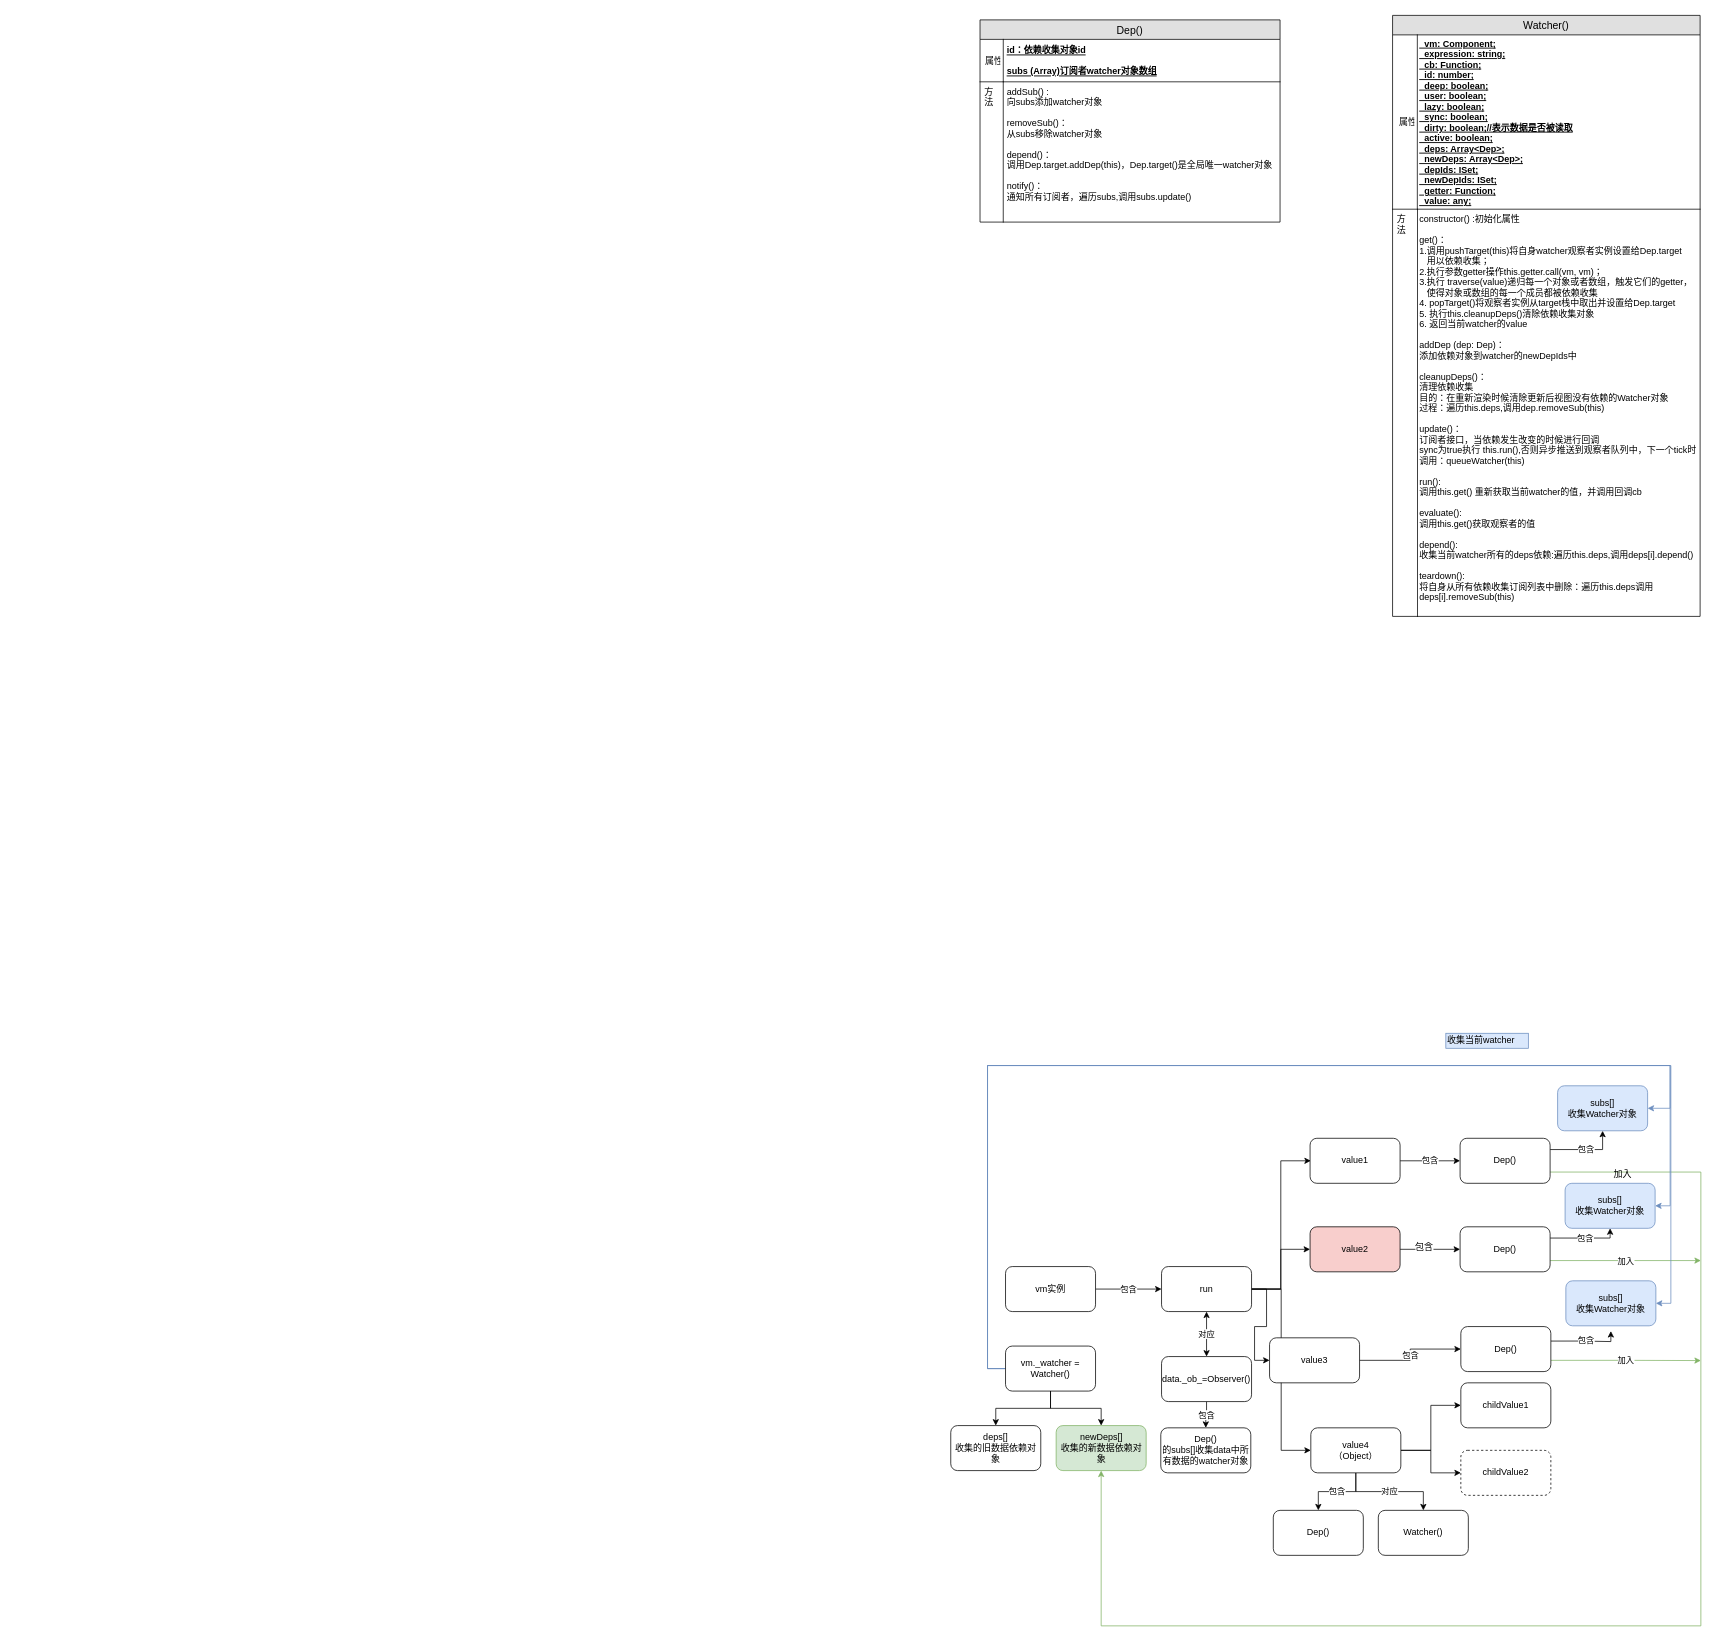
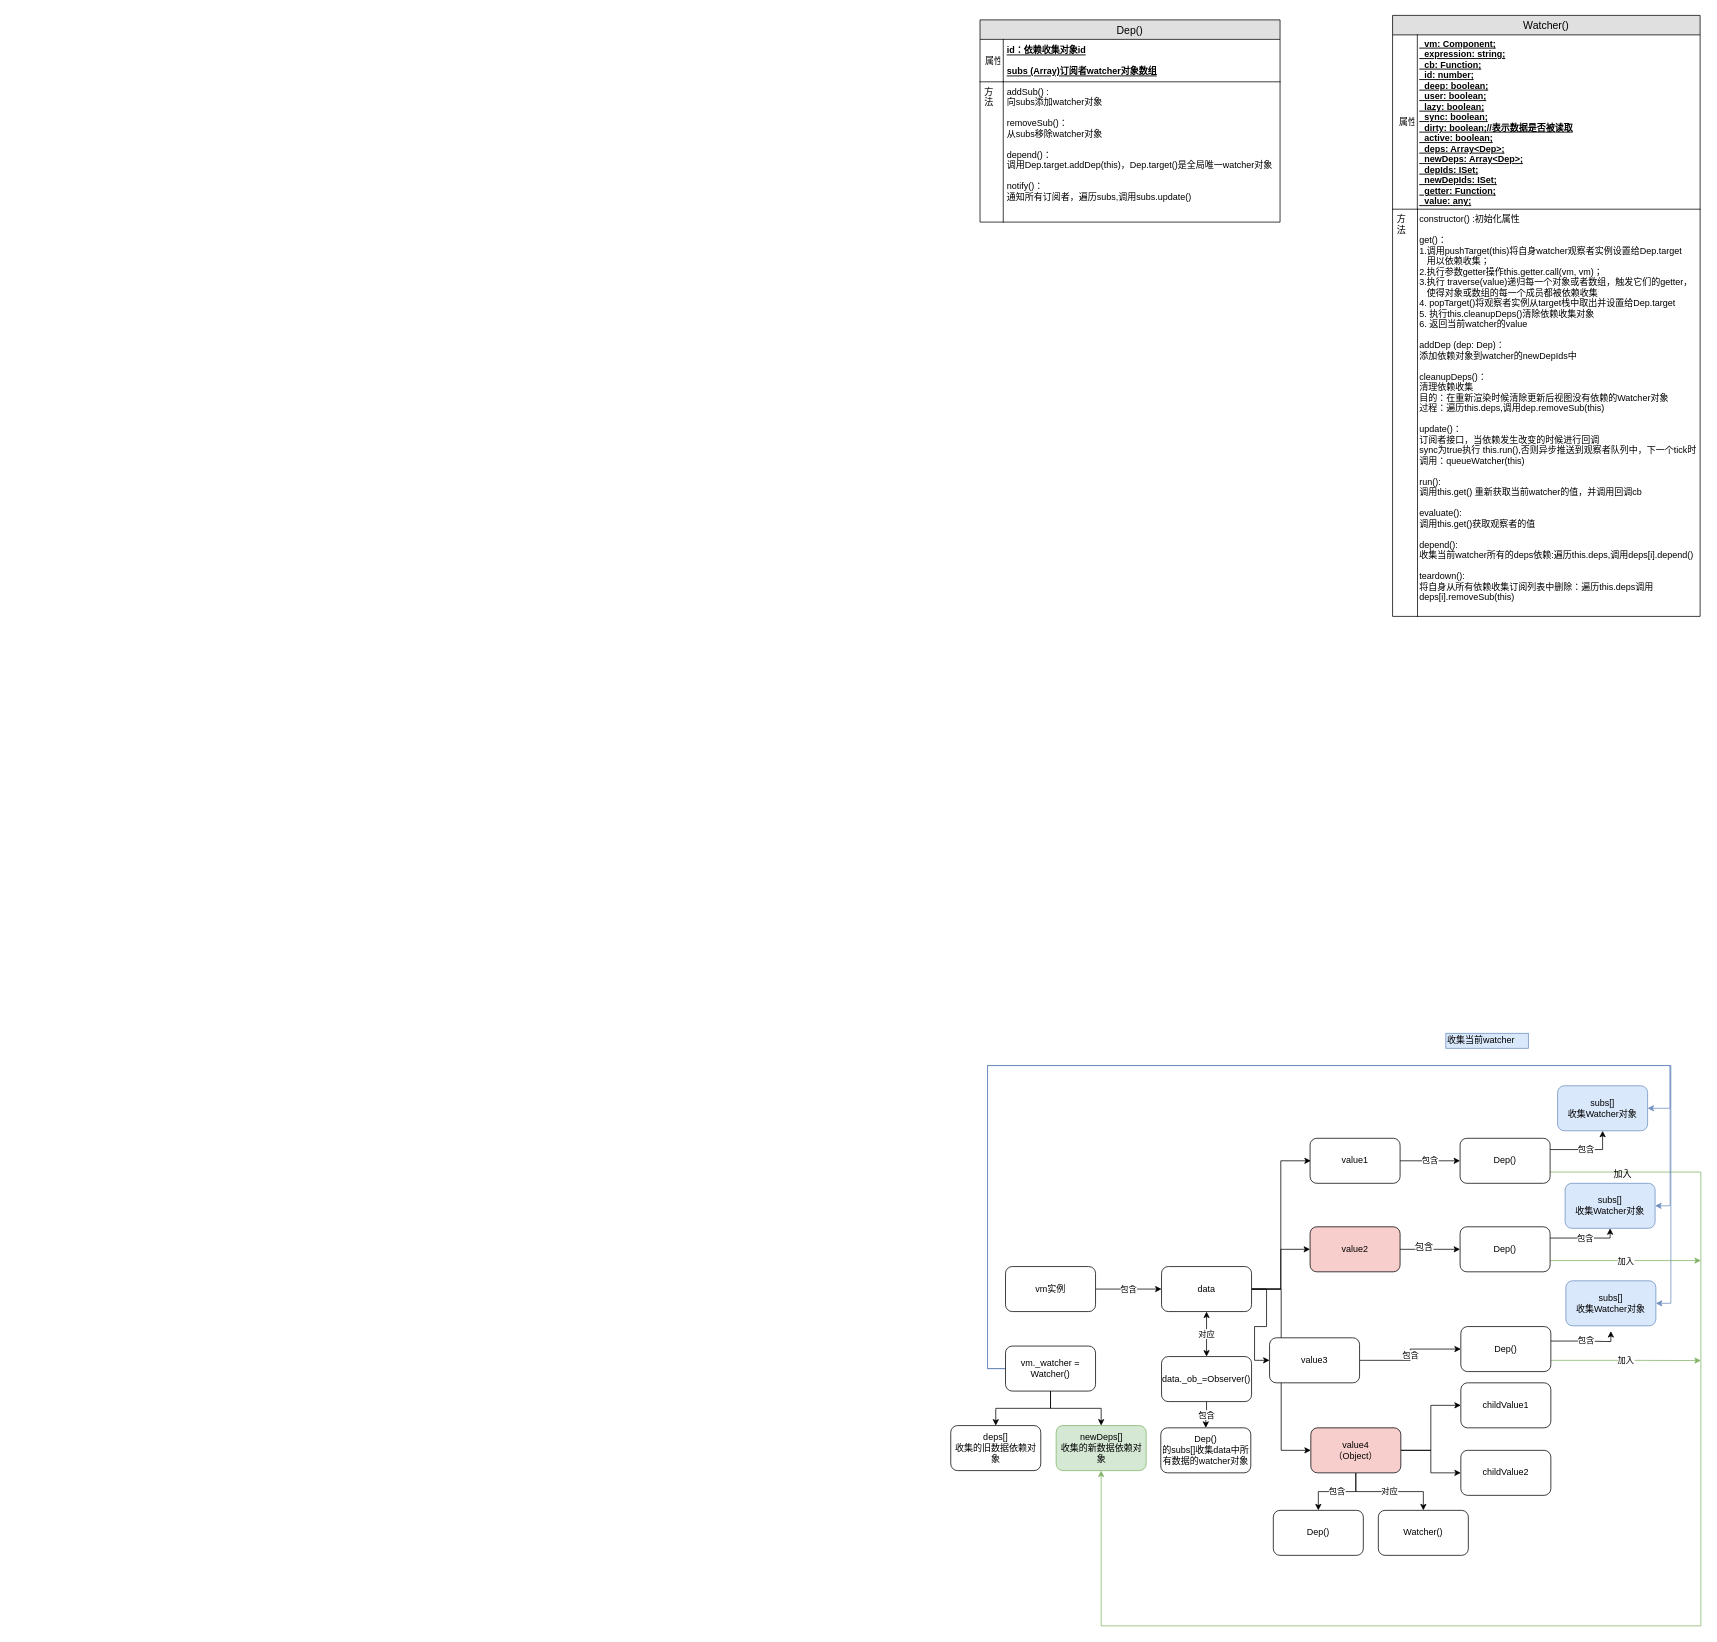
node "run": label "run" -> "data"
node "value4 （Object）": fillcolor #ffffff -> #f8cecc
node "childValue2": style dashed -> solid
